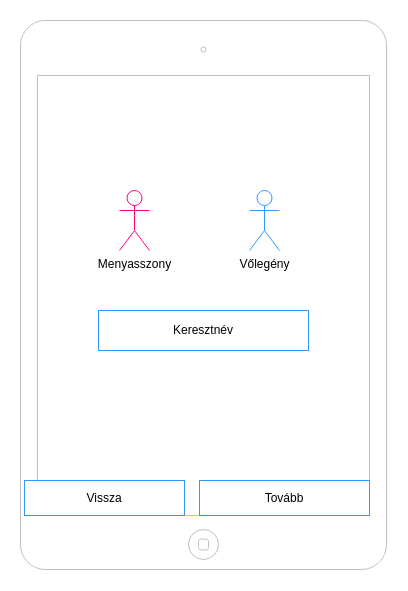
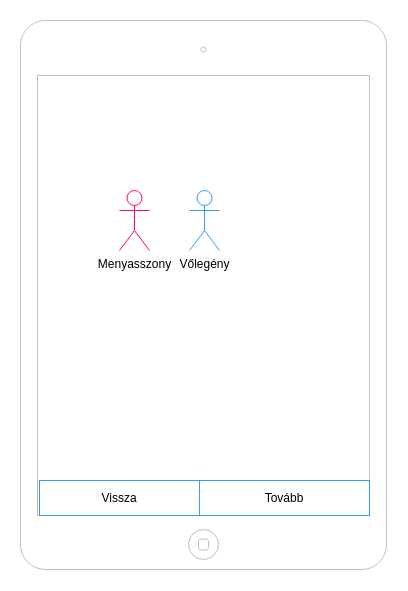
node "Vőlegény": moved (265, 221) -> (205, 221)
node "Keresztnév": removed
node "Vissza": moved (105, 498) -> (120, 498)
